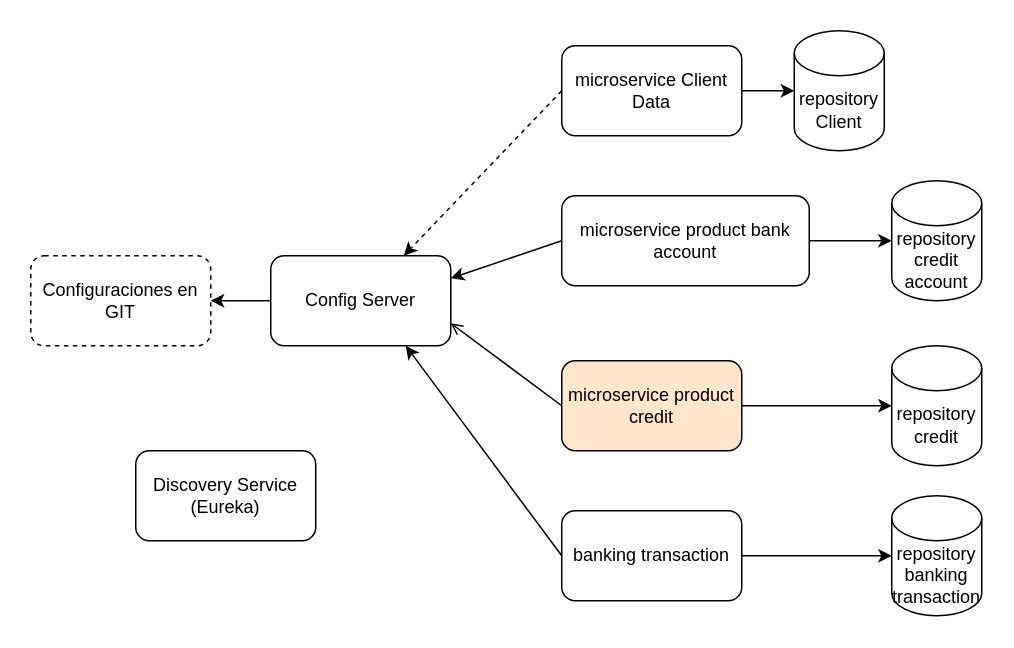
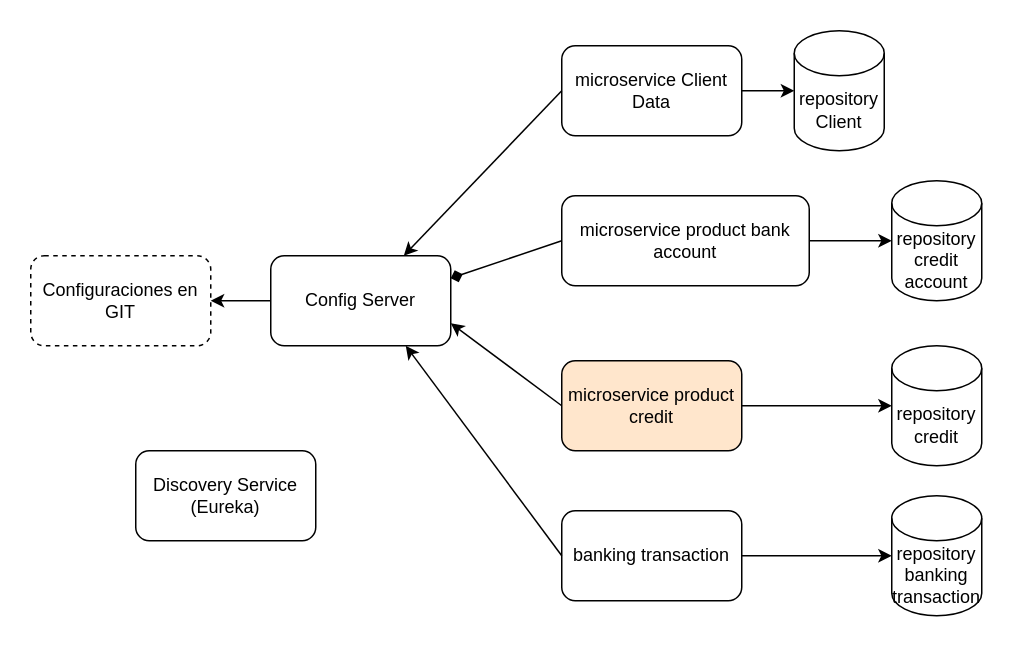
edge "microservice Client Data" -> "Config Server": style dashed -> solid
edge "microservice product bank account" -> "Config Server": arrowhead classic -> diamond
edge "microservice product credit" -> "Config Server": arrowhead open -> classic
